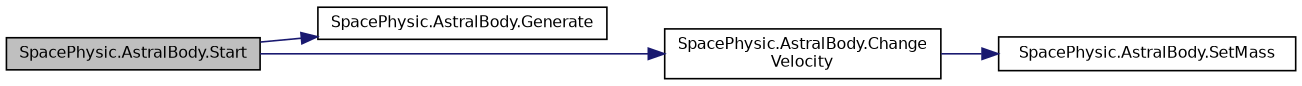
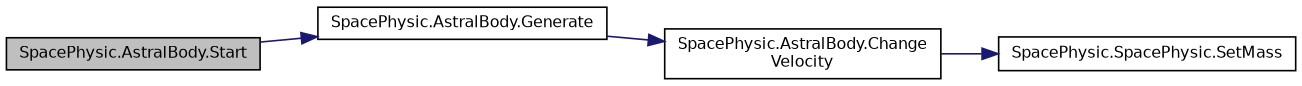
edge "SpacePhysic.AstralBody.Start" -> "SpacePhysic.AstralBody.Change Velocity": now "SpacePhysic.AstralBody.Generate" -> "SpacePhysic.AstralBody.Change Velocity"
node "SpacePhysic.AstralBody.SetMass": label "SpacePhysic.AstralBody.SetMass" -> "SpacePhysic.SpacePhysic.SetMass"
